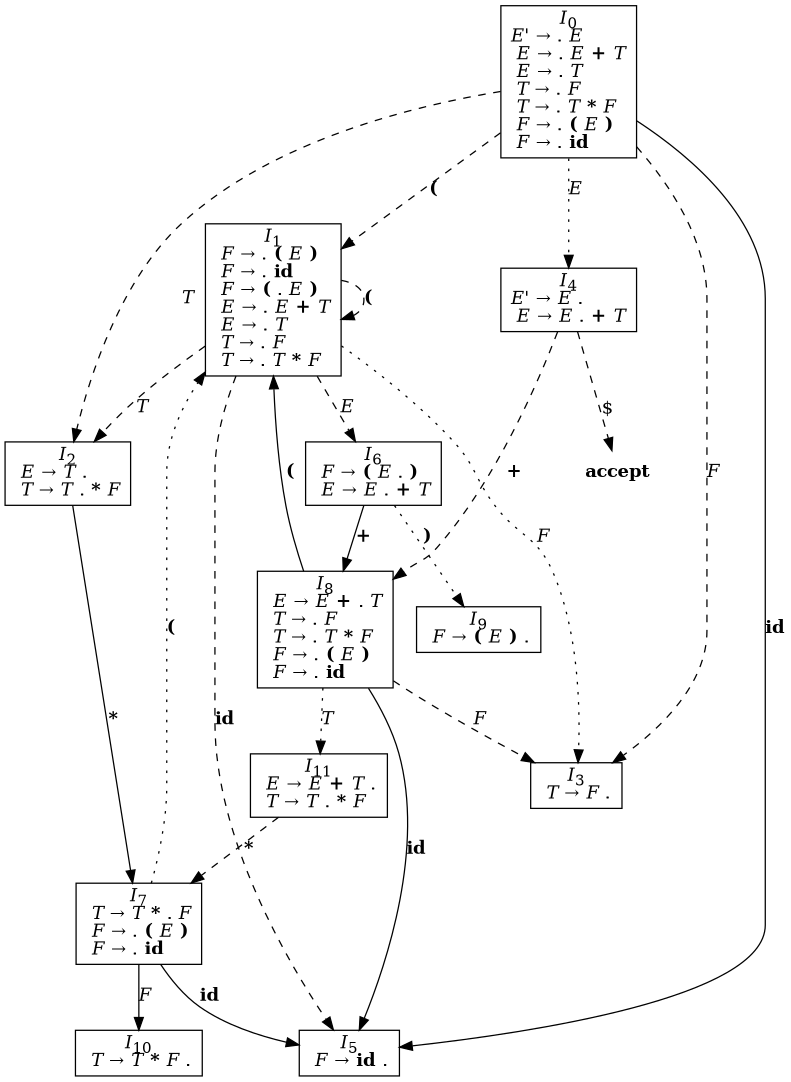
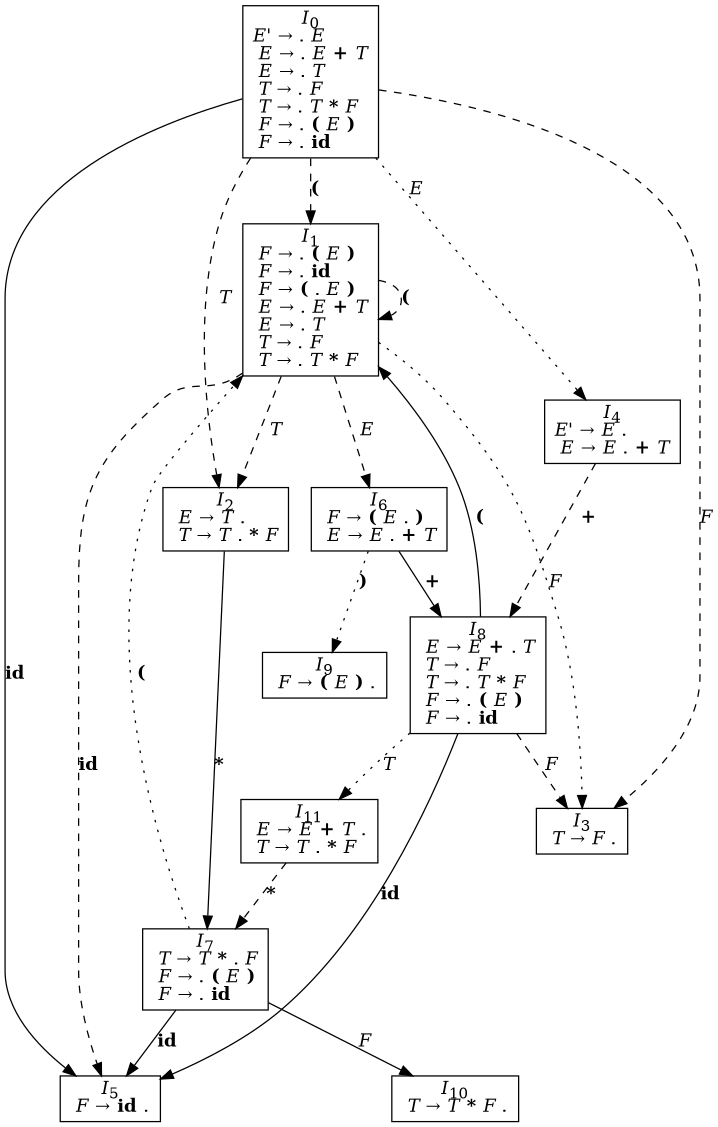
node "accept": removed
